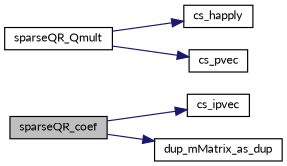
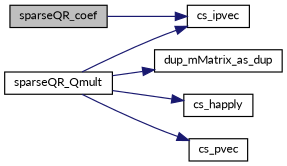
edge "sparseQR_Qmult" -> "cs_ipvec": added
edge "sparseQR_coef" -> "dup_mMatrix_as_dup": now "sparseQR_Qmult" -> "dup_mMatrix_as_dup"
